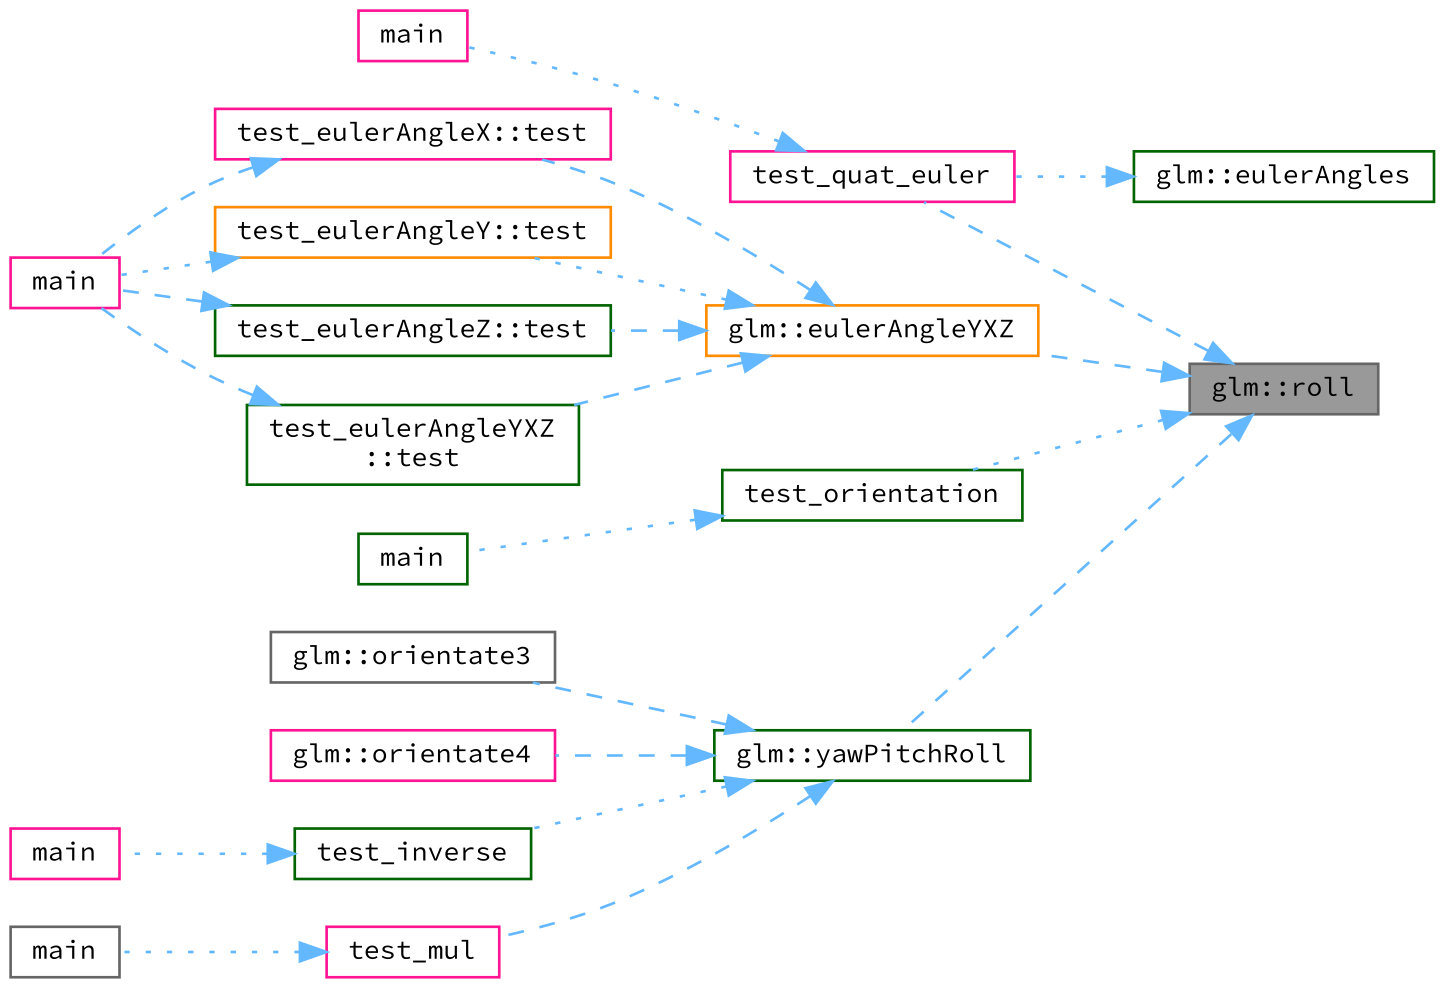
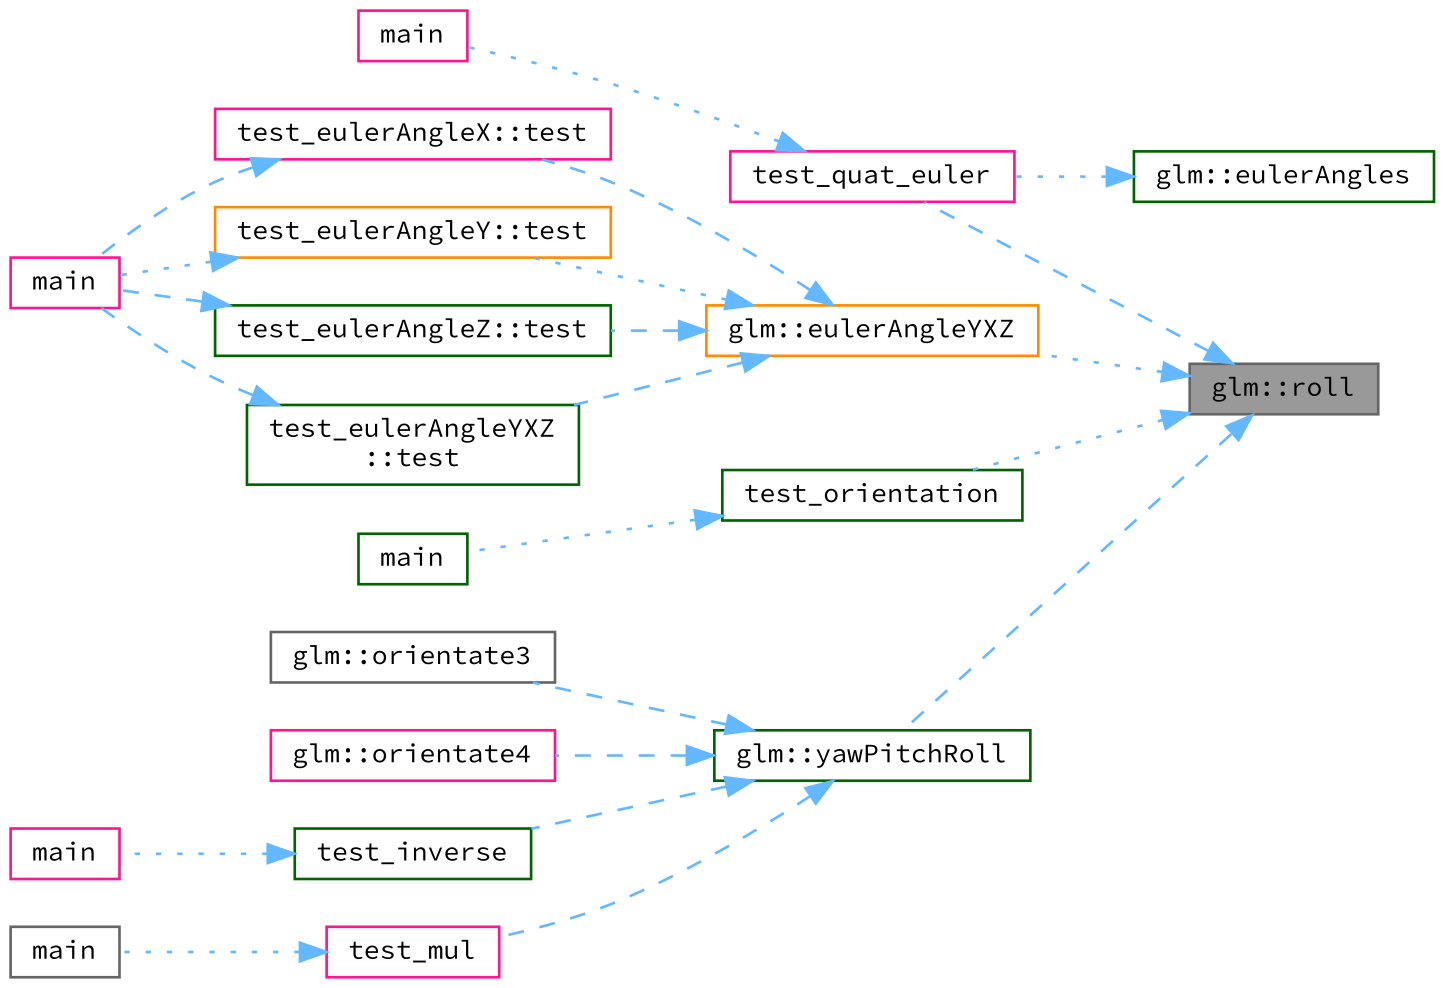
edge "glm::eulerAngleYXZ" -> "glm::roll": style dashed -> dotted
edge "test_inverse" -> "glm::yawPitchRoll": style dotted -> dashed
